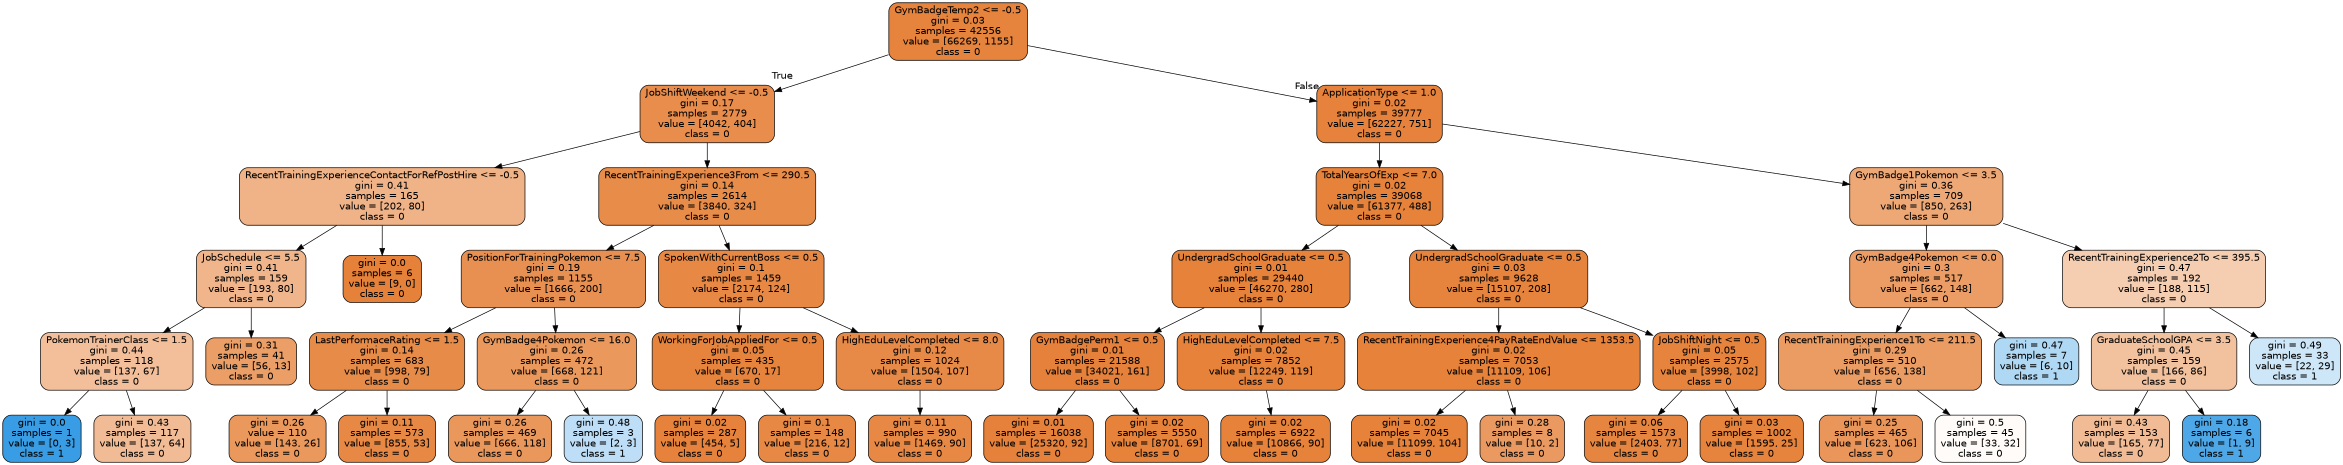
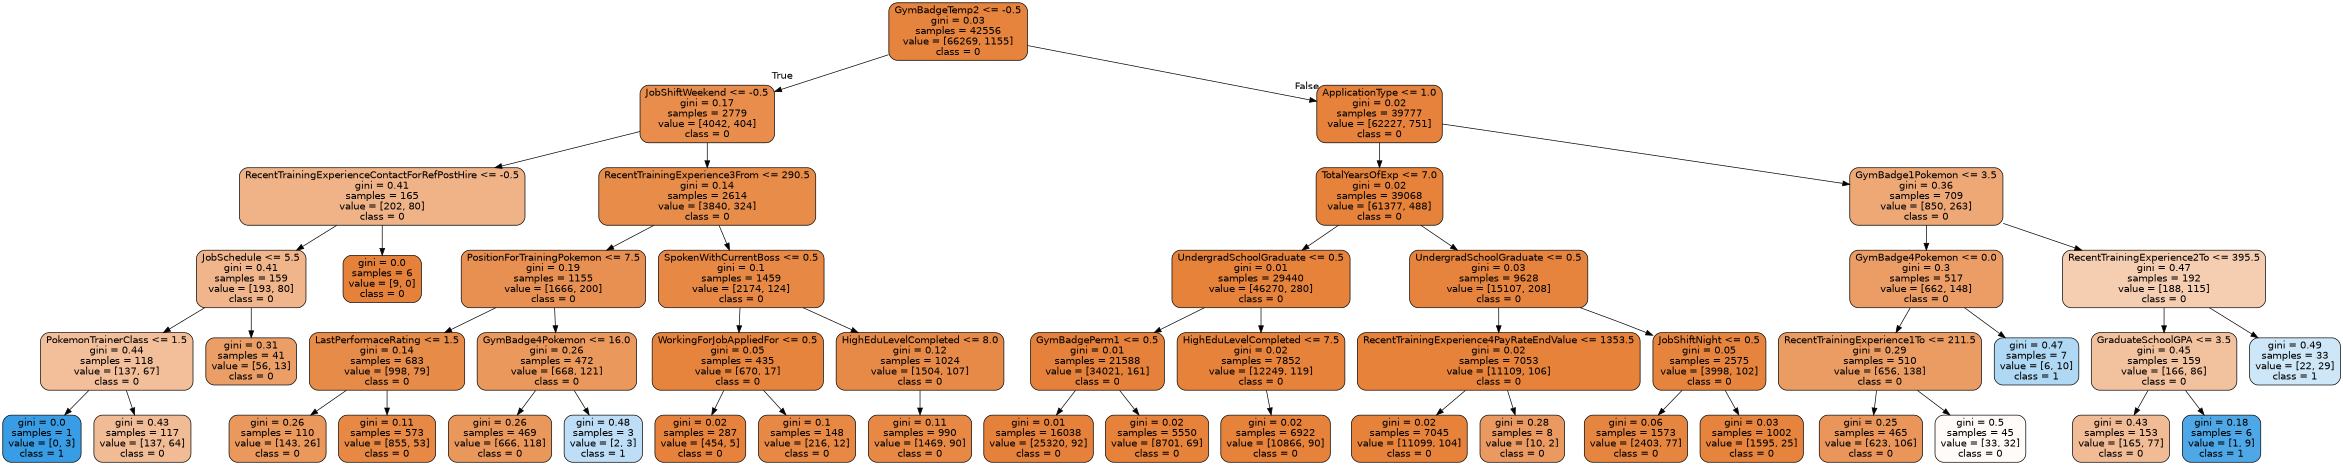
node "gini = 0.26 value = 110 value = [143, 26] class = 0": label "gini = 0.26 value = 110 value = [143, 26] class = 0" -> "gini = 0.26 samples = 110 value = [143, 26] class = 0"
